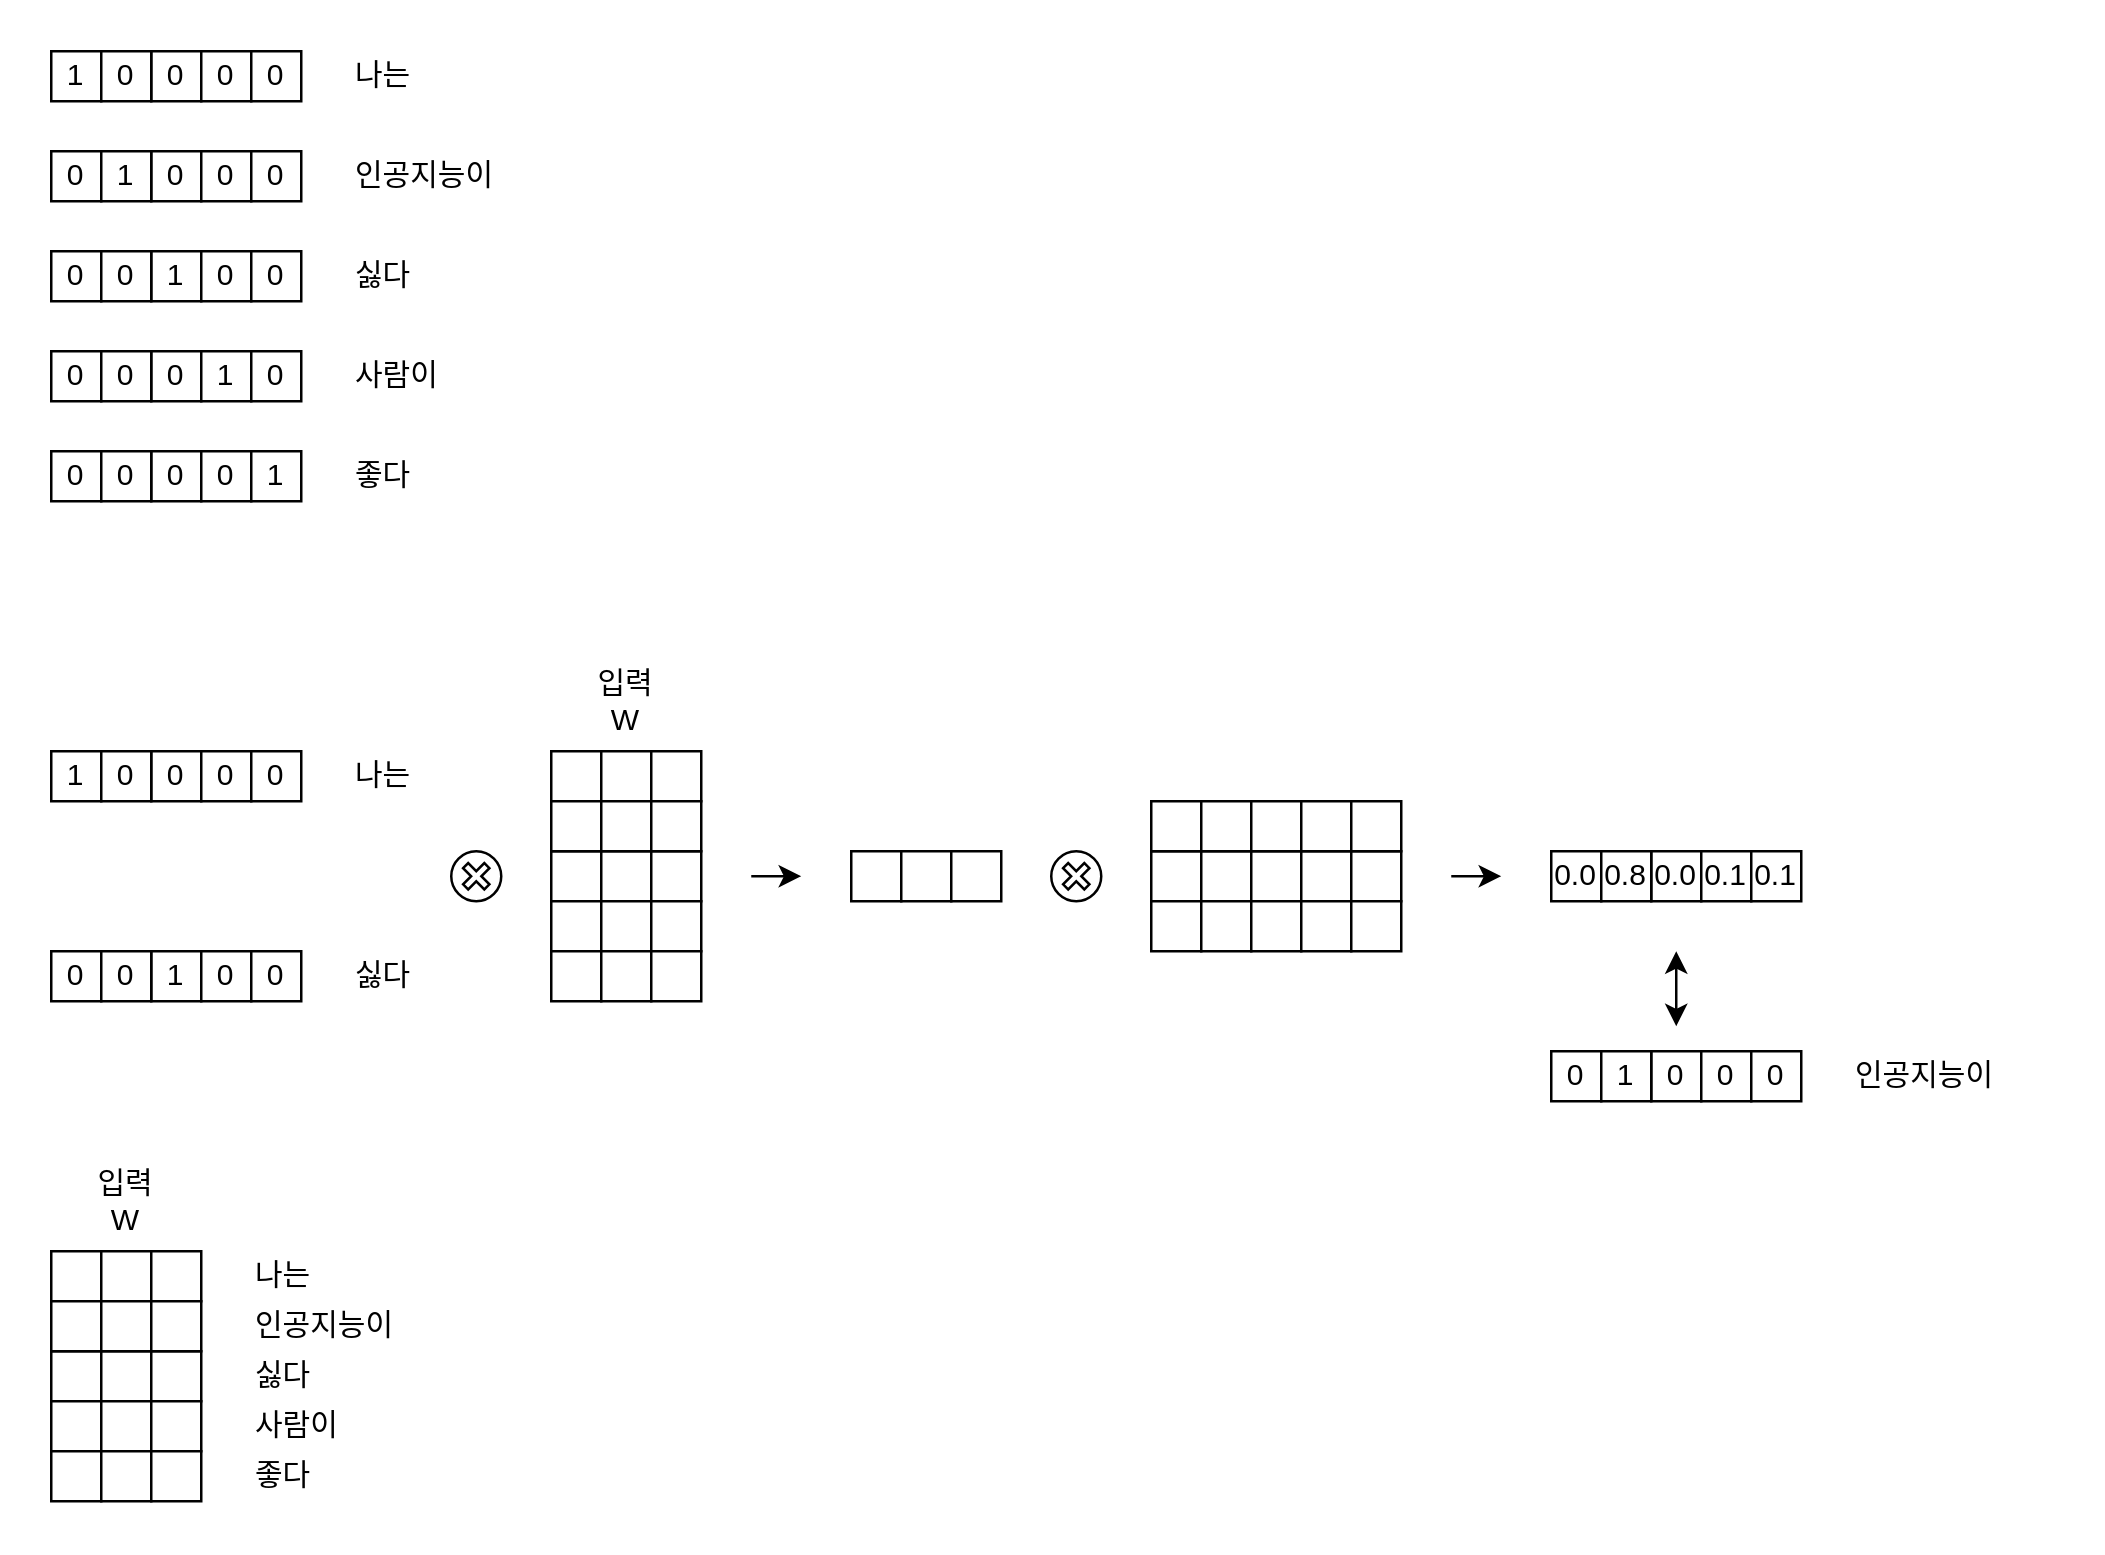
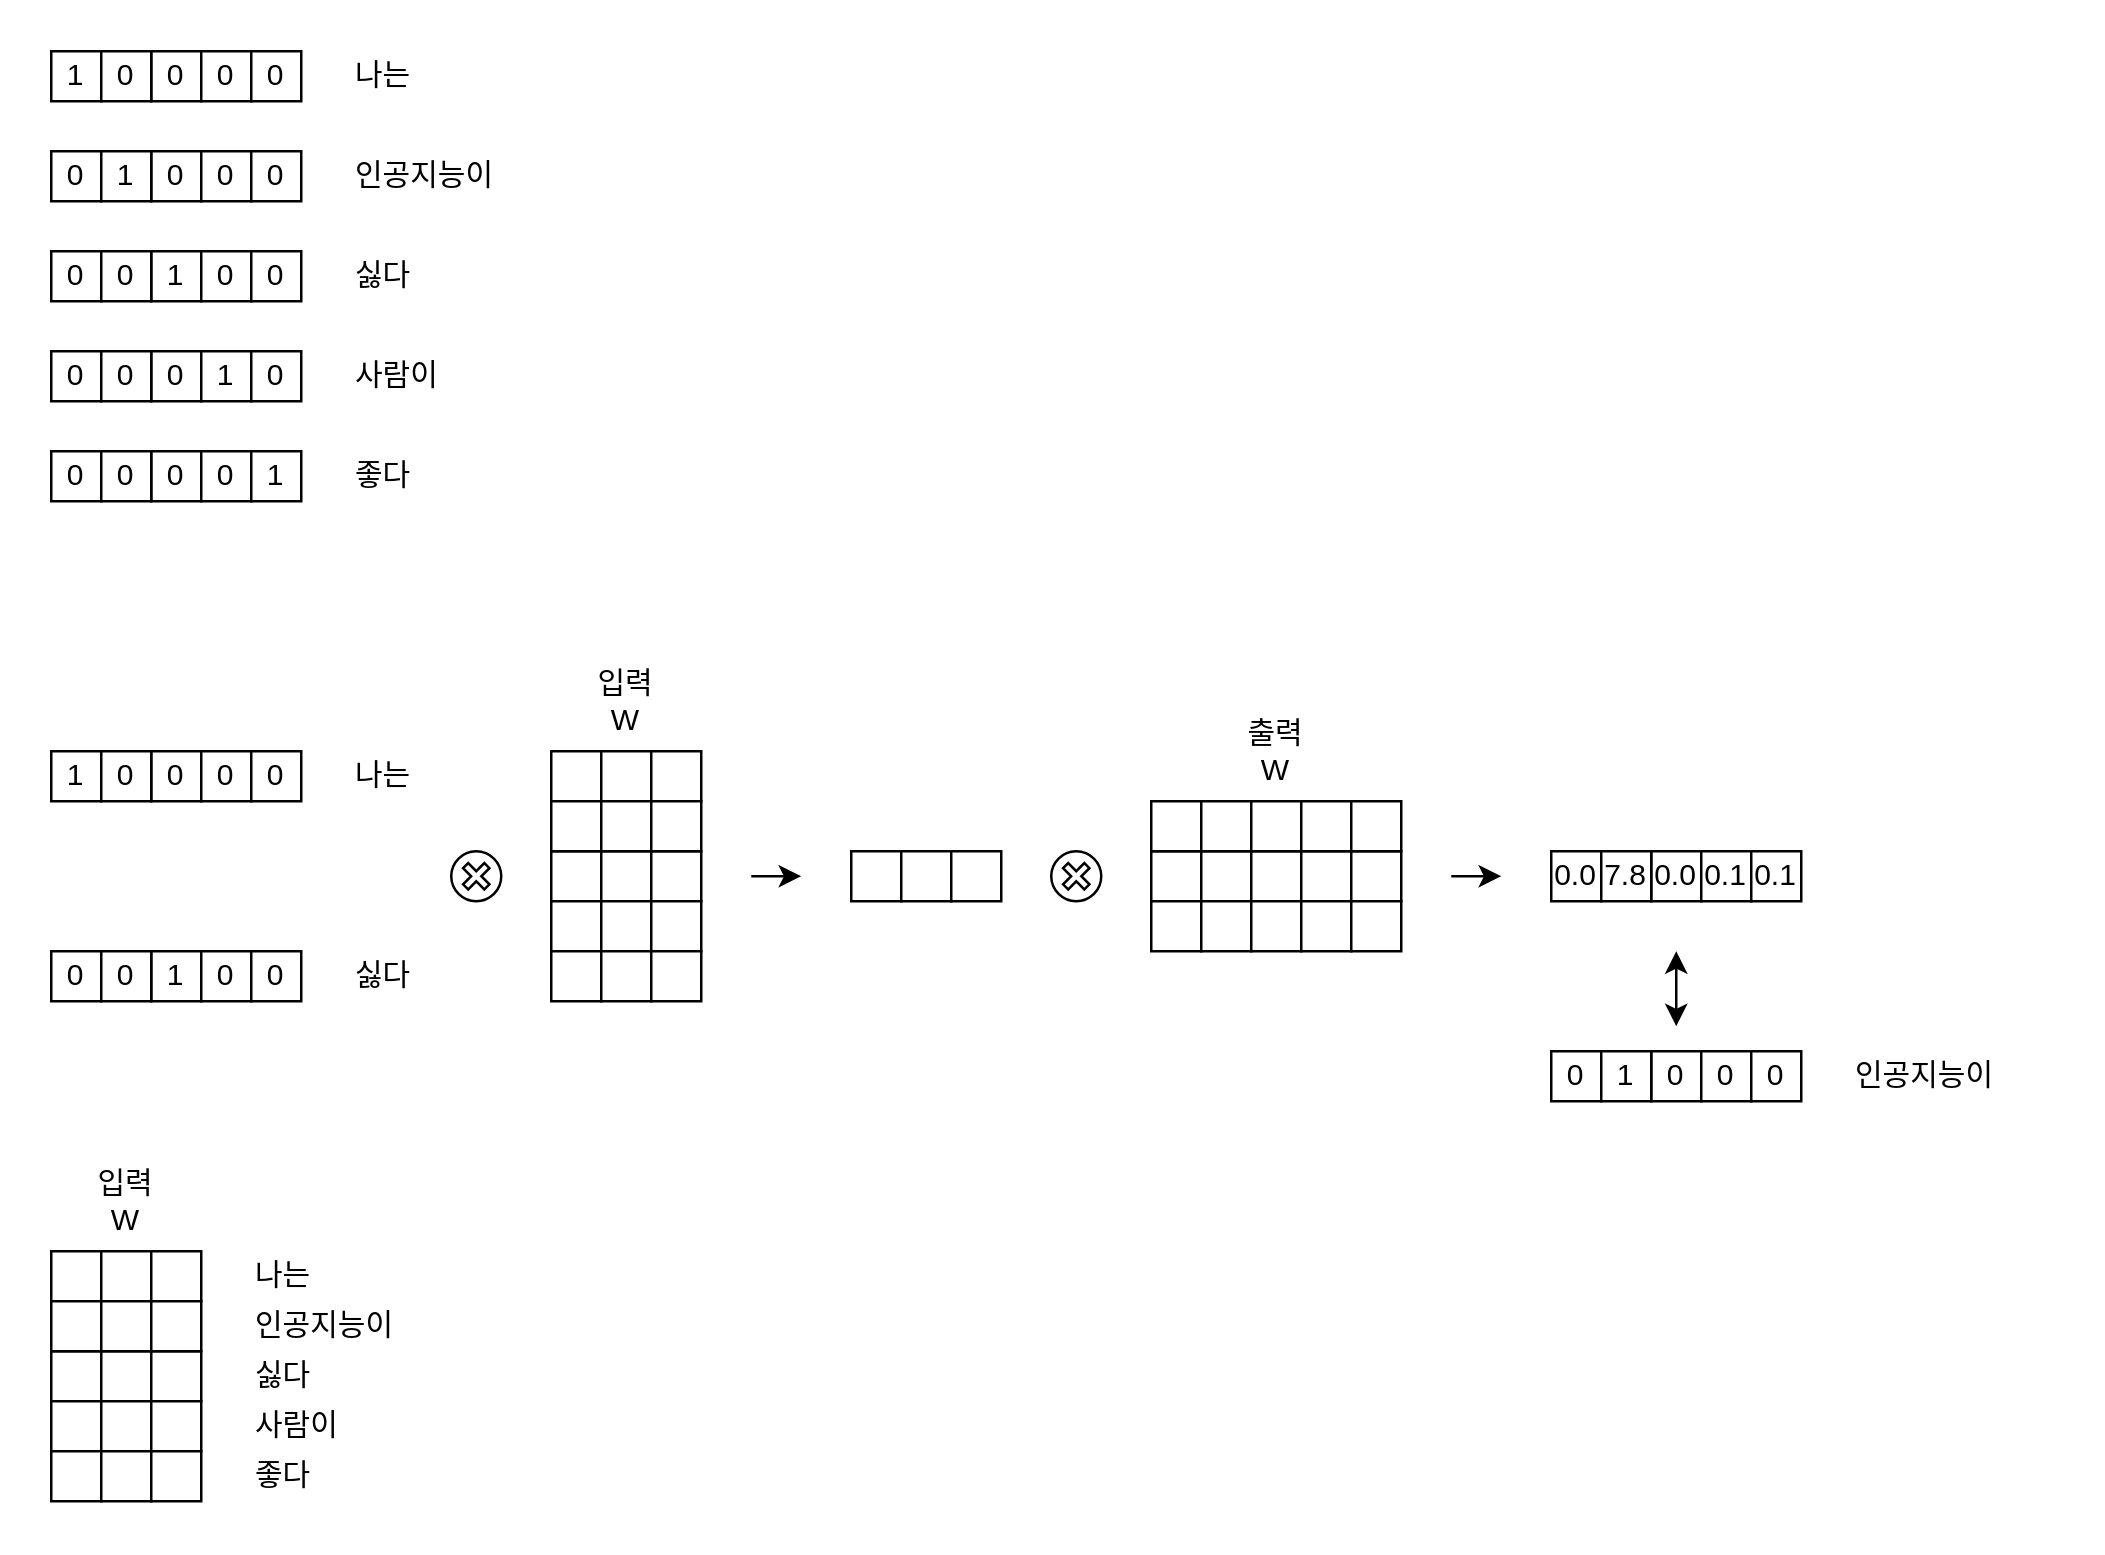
node "출력 W": added
node "0.8": label "0.8" -> "7.8"
